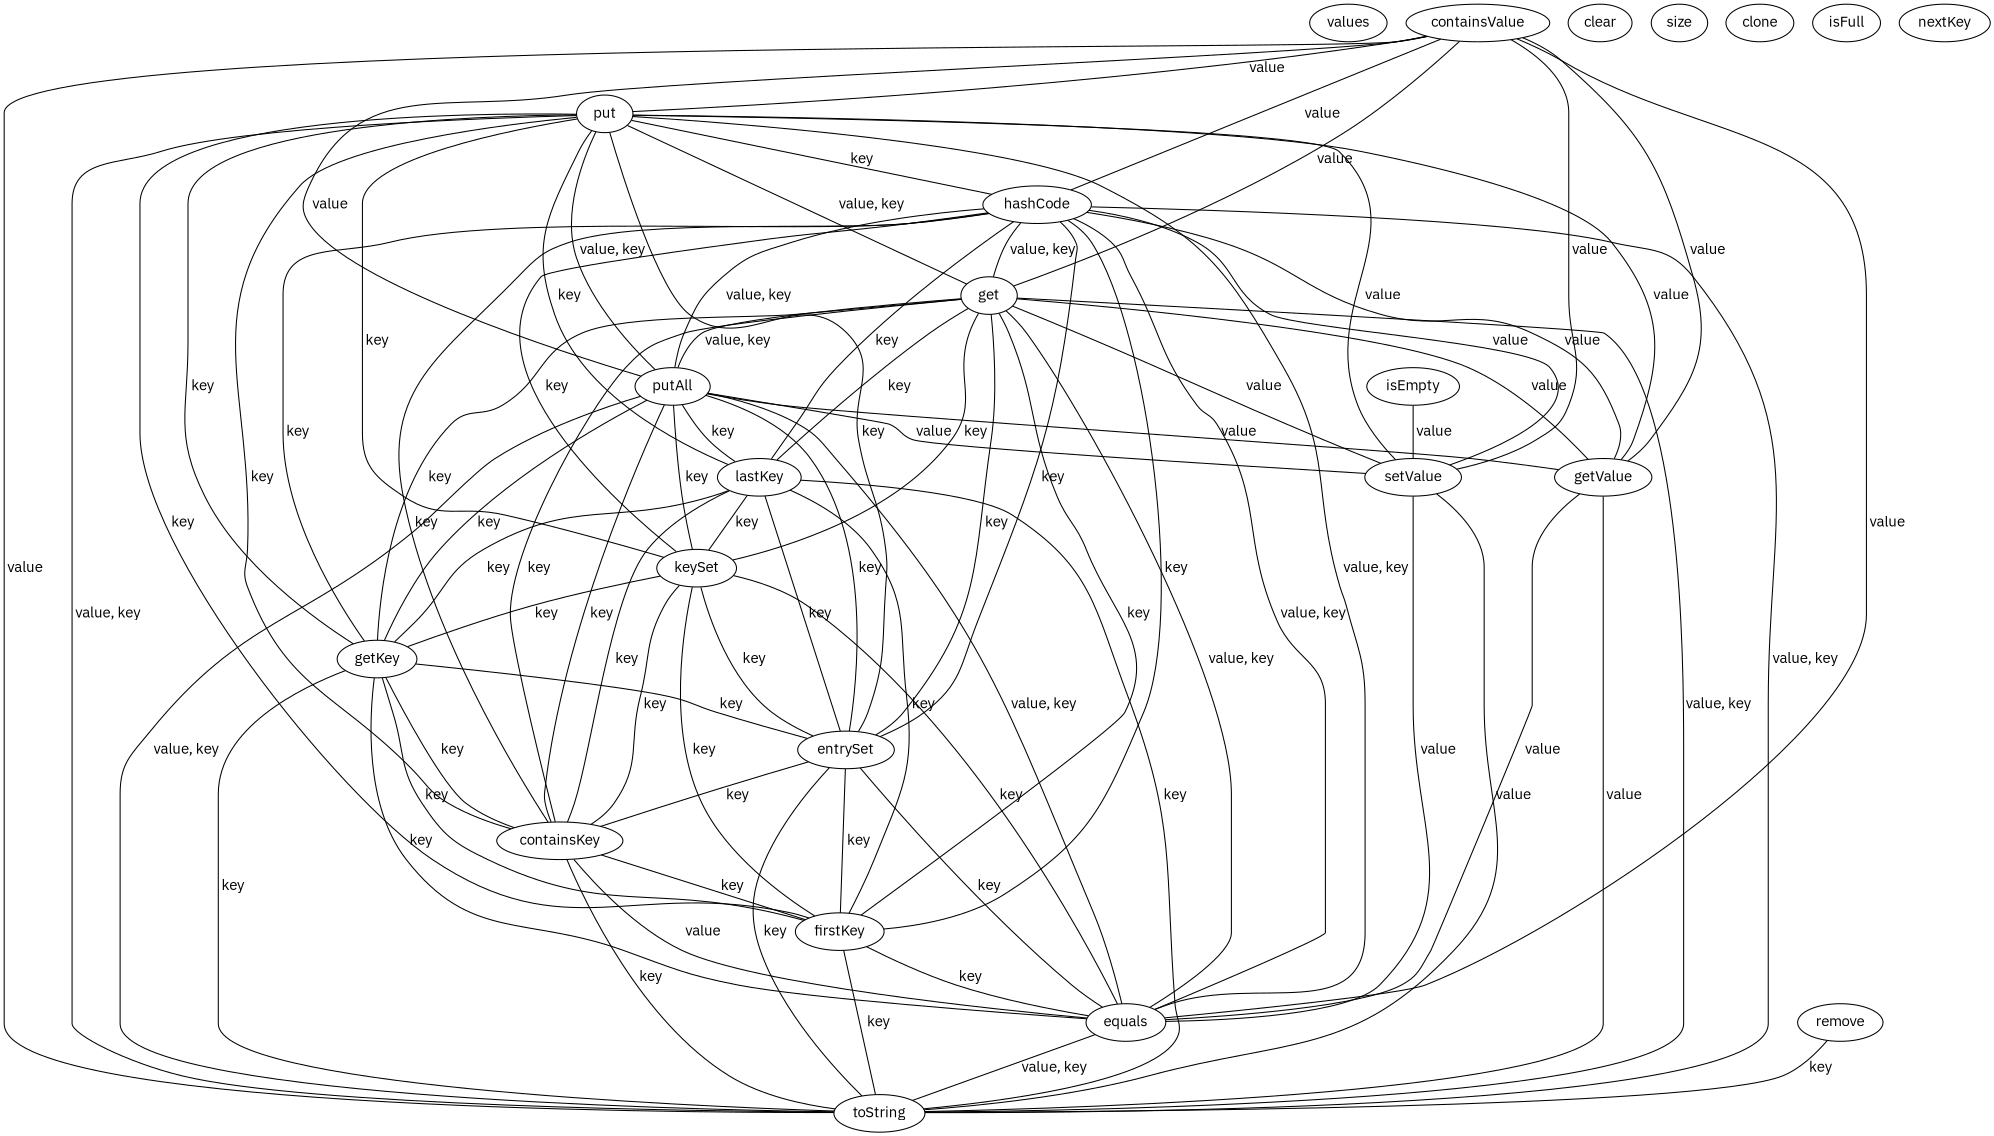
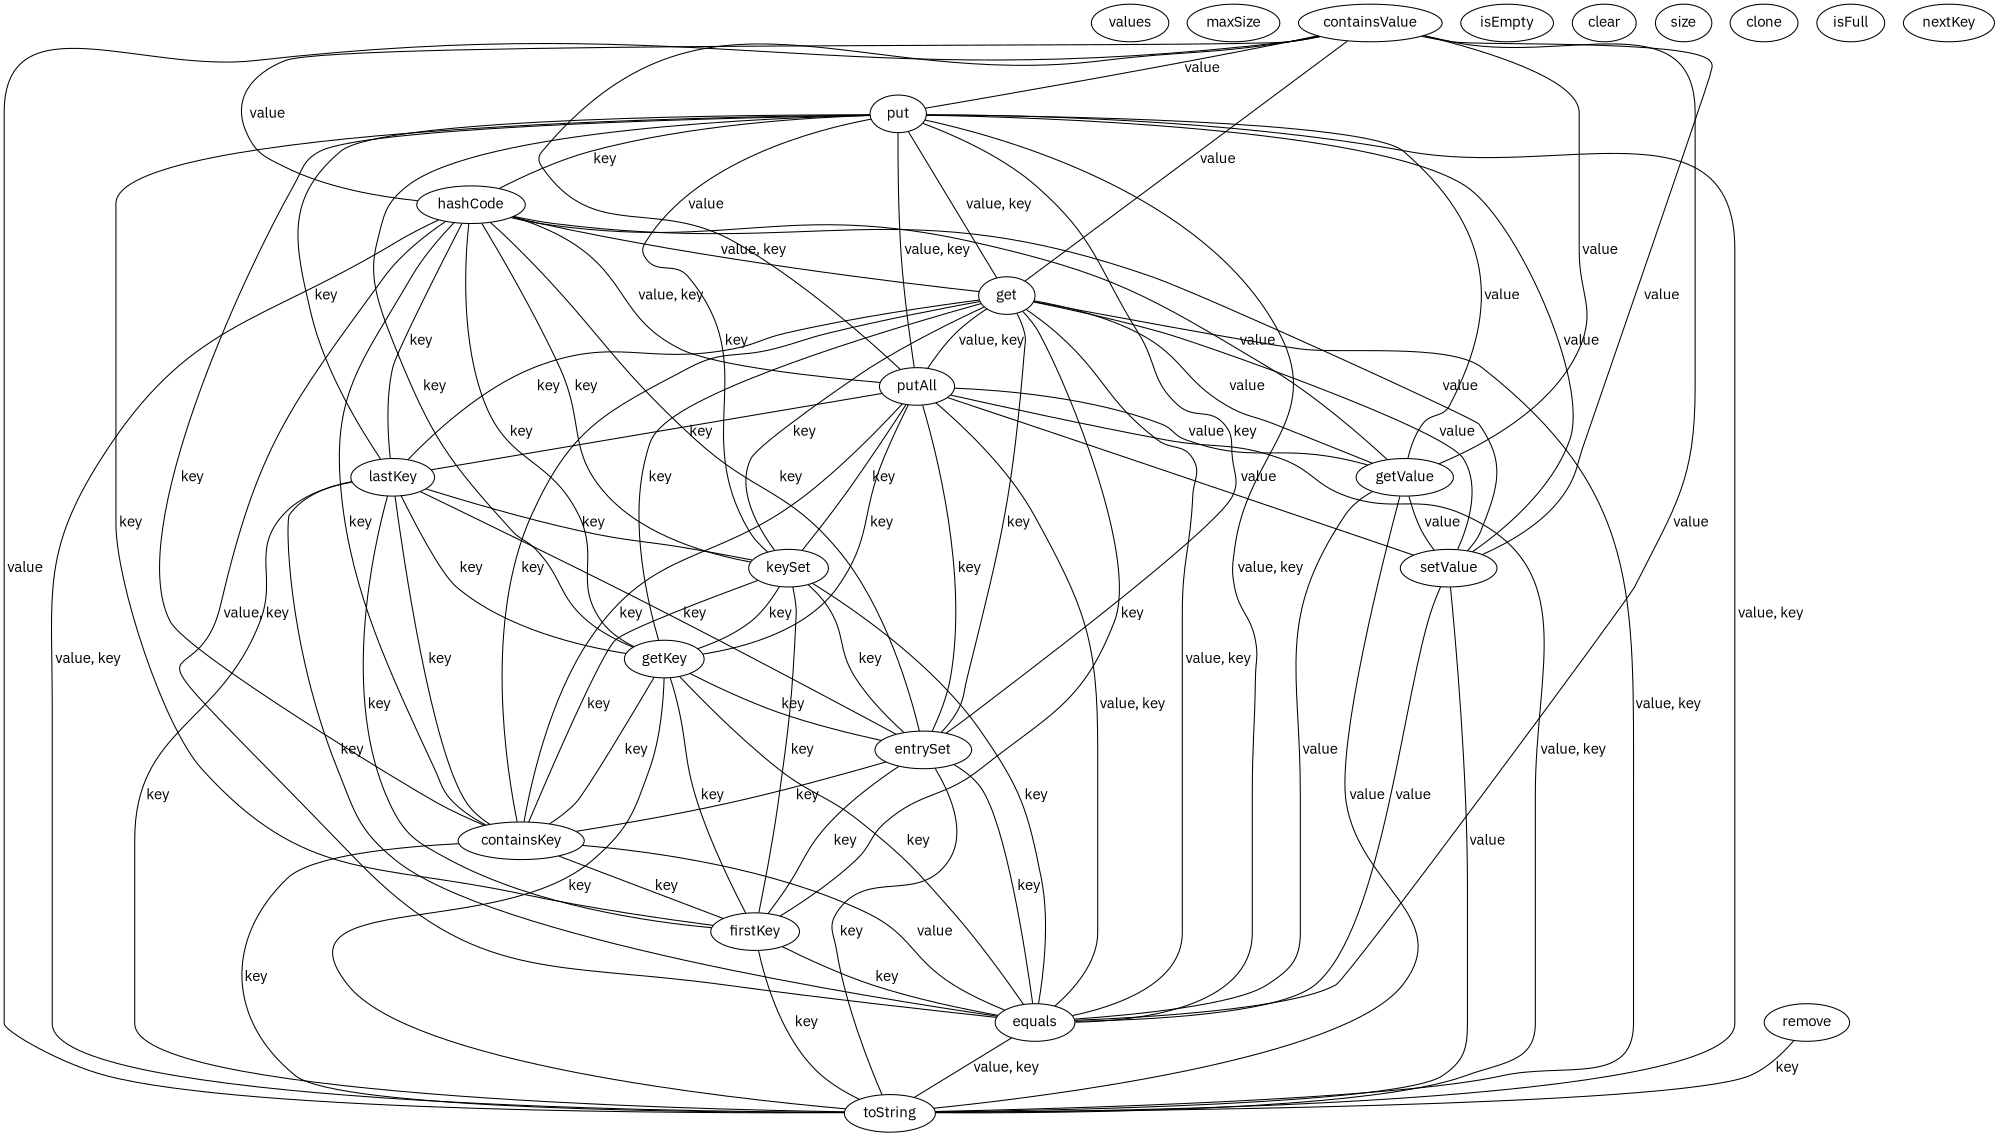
node "maxSize": added
edge "isEmpty" -- "setValue": now "getValue" -- "setValue"
edge "hashCode" -- "firstKey": removed, label "key"
edge "lastKey" -- "equals": added, label "key"
